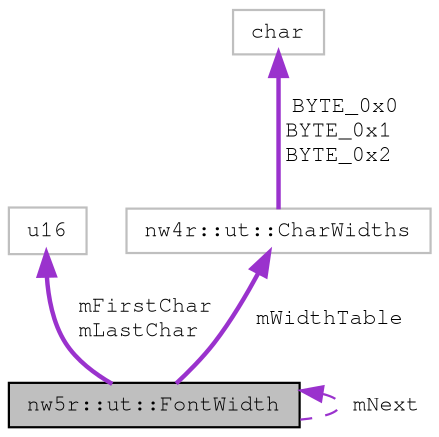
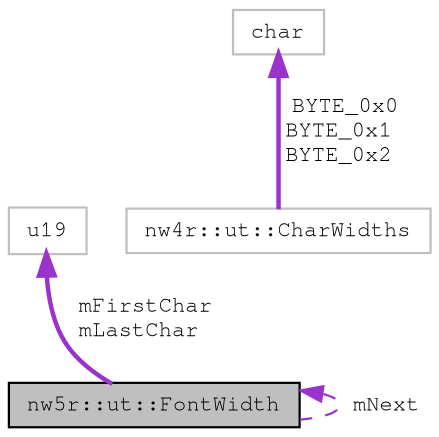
node "u16": label "u16" -> "u19"
edge "nw5r::ut::FontWidth" -> "nw4r::ut::CharWidths": removed, label "mWidthTable"
